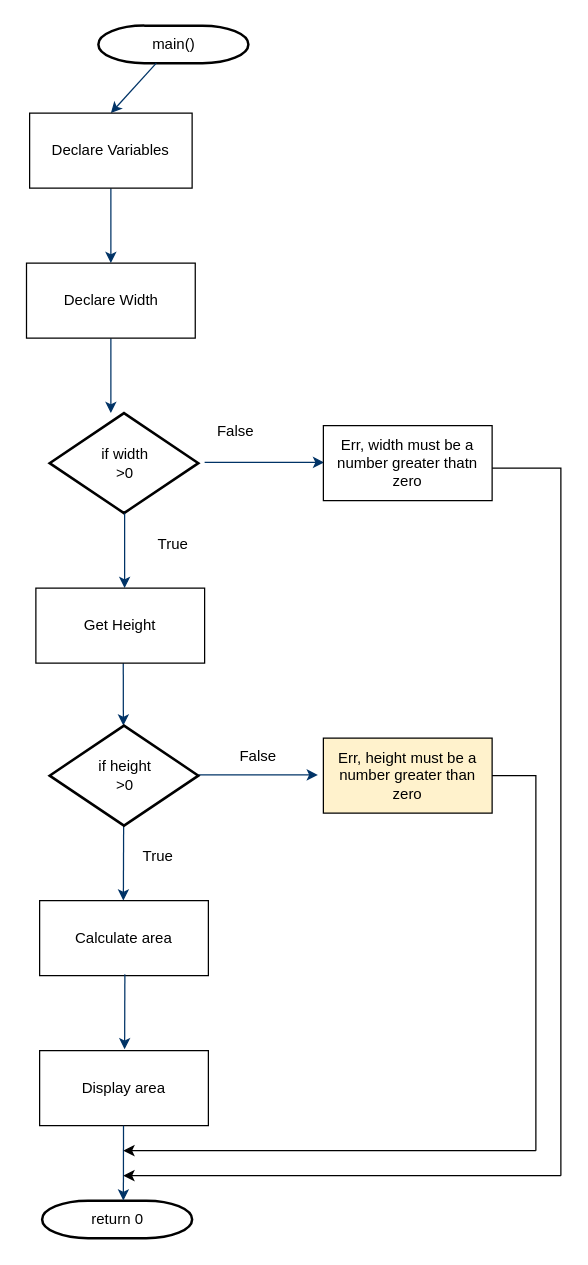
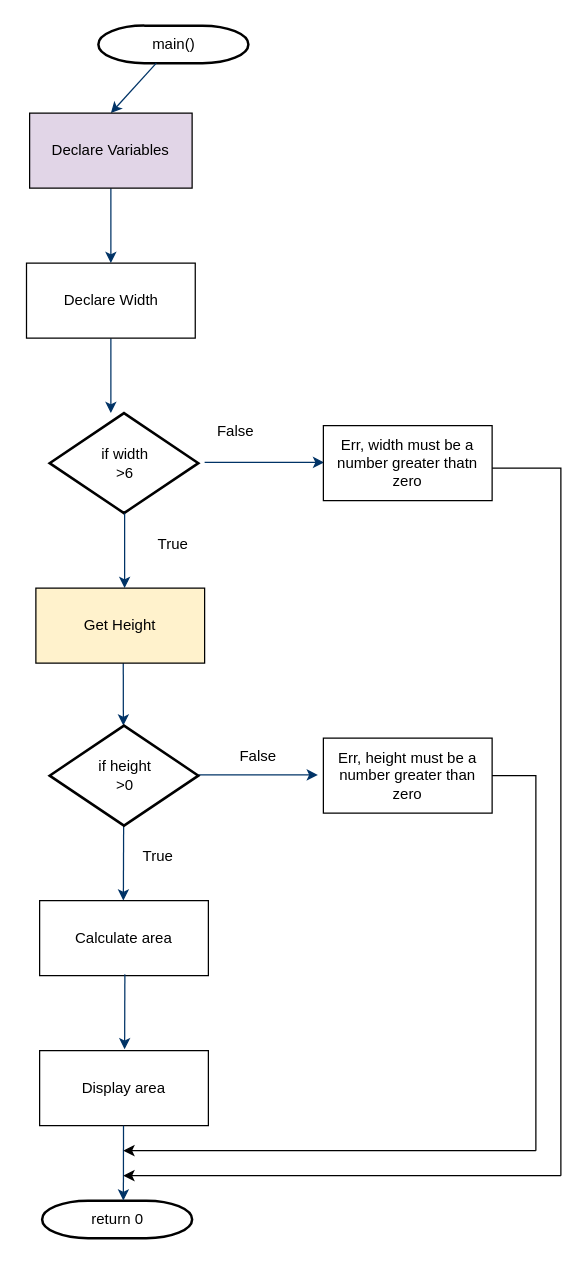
node "Declare Variables": fillcolor #ffffff -> #e1d5e7
node "if width >0": label "if width >0" -> "if width >6"
node "Get Height": fillcolor #ffffff -> #fff2cc
node "Err, height must be a number greater than zero": fillcolor #fff2cc -> #ffffff
